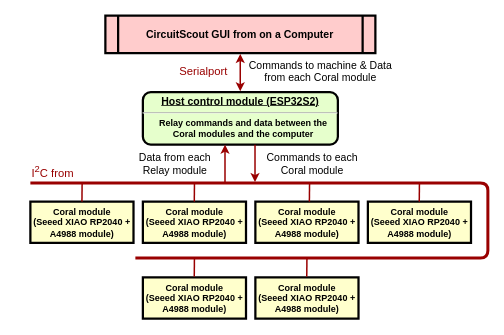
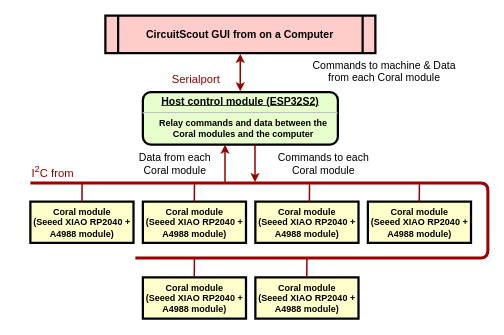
node "Serialport": moved (204, 71) -> (196, 78)
node "Commands to machine & Data from each Coral module": moved (321, 71) -> (384, 71)
node "Data from each Relay module": label "Data from each Relay module" -> "Data from each Coral module"
node "Commands to each Coral module": moved (312, 163) -> (324, 163)
